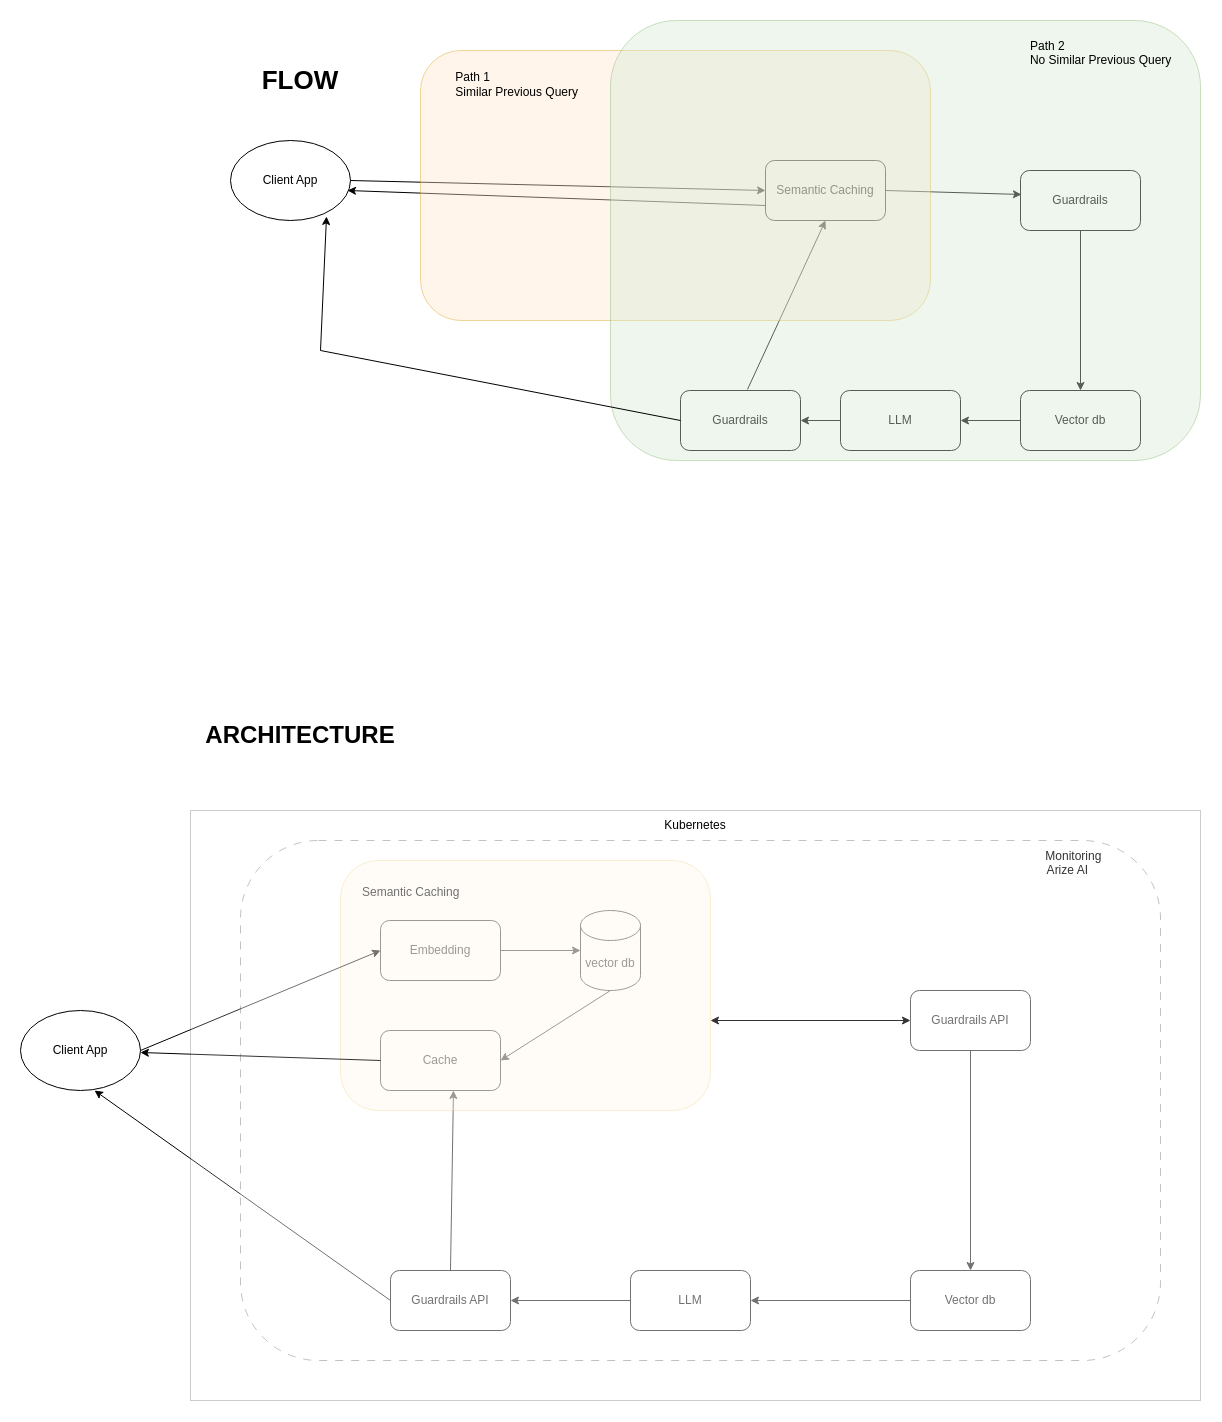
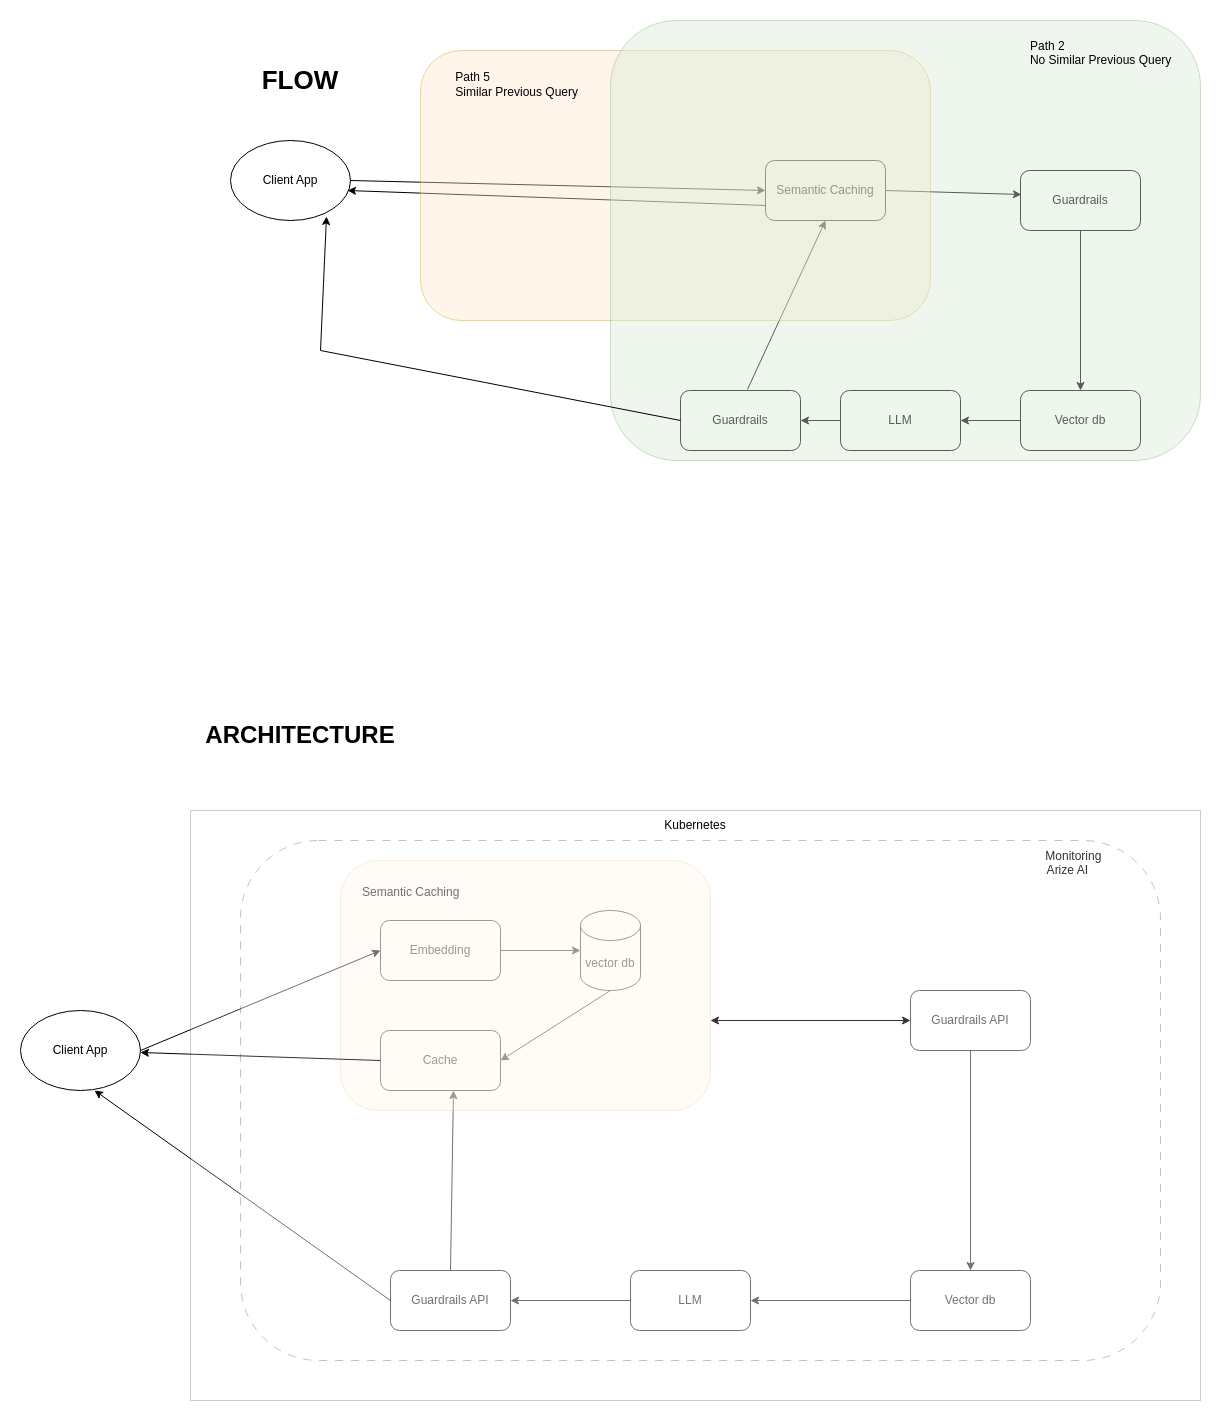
node "Path 1 Similar Previous Query": label "Path 1 Similar Previous Query" -> "Path 5 Similar Previous Query"
